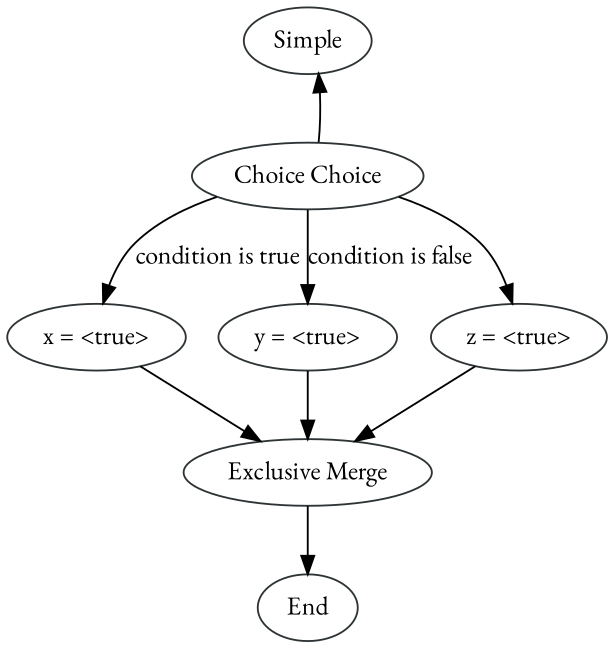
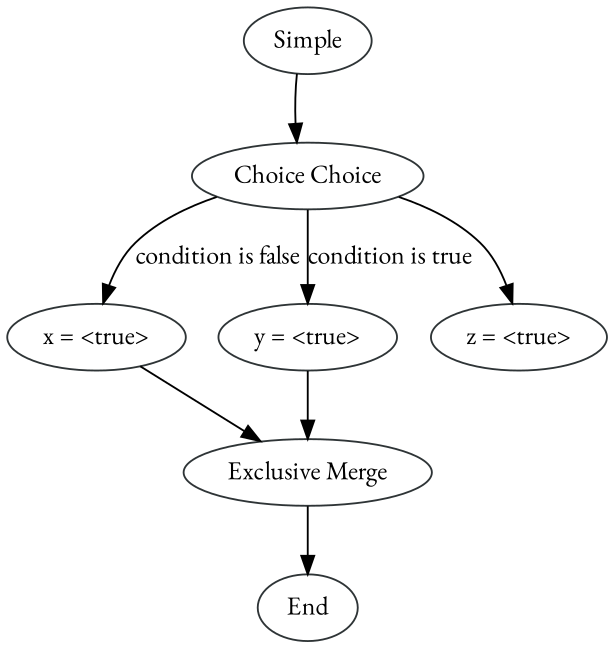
edge "Choice Choice" -> "Simple": reversed
edge "Choice Choice" -> "x = <true>": label "condition is true" -> "condition is false"
edge "Choice Choice" -> "y = <true>": label "condition is false" -> "condition is true"
edge "z = <true>" -> "Exclusive Merge": removed
